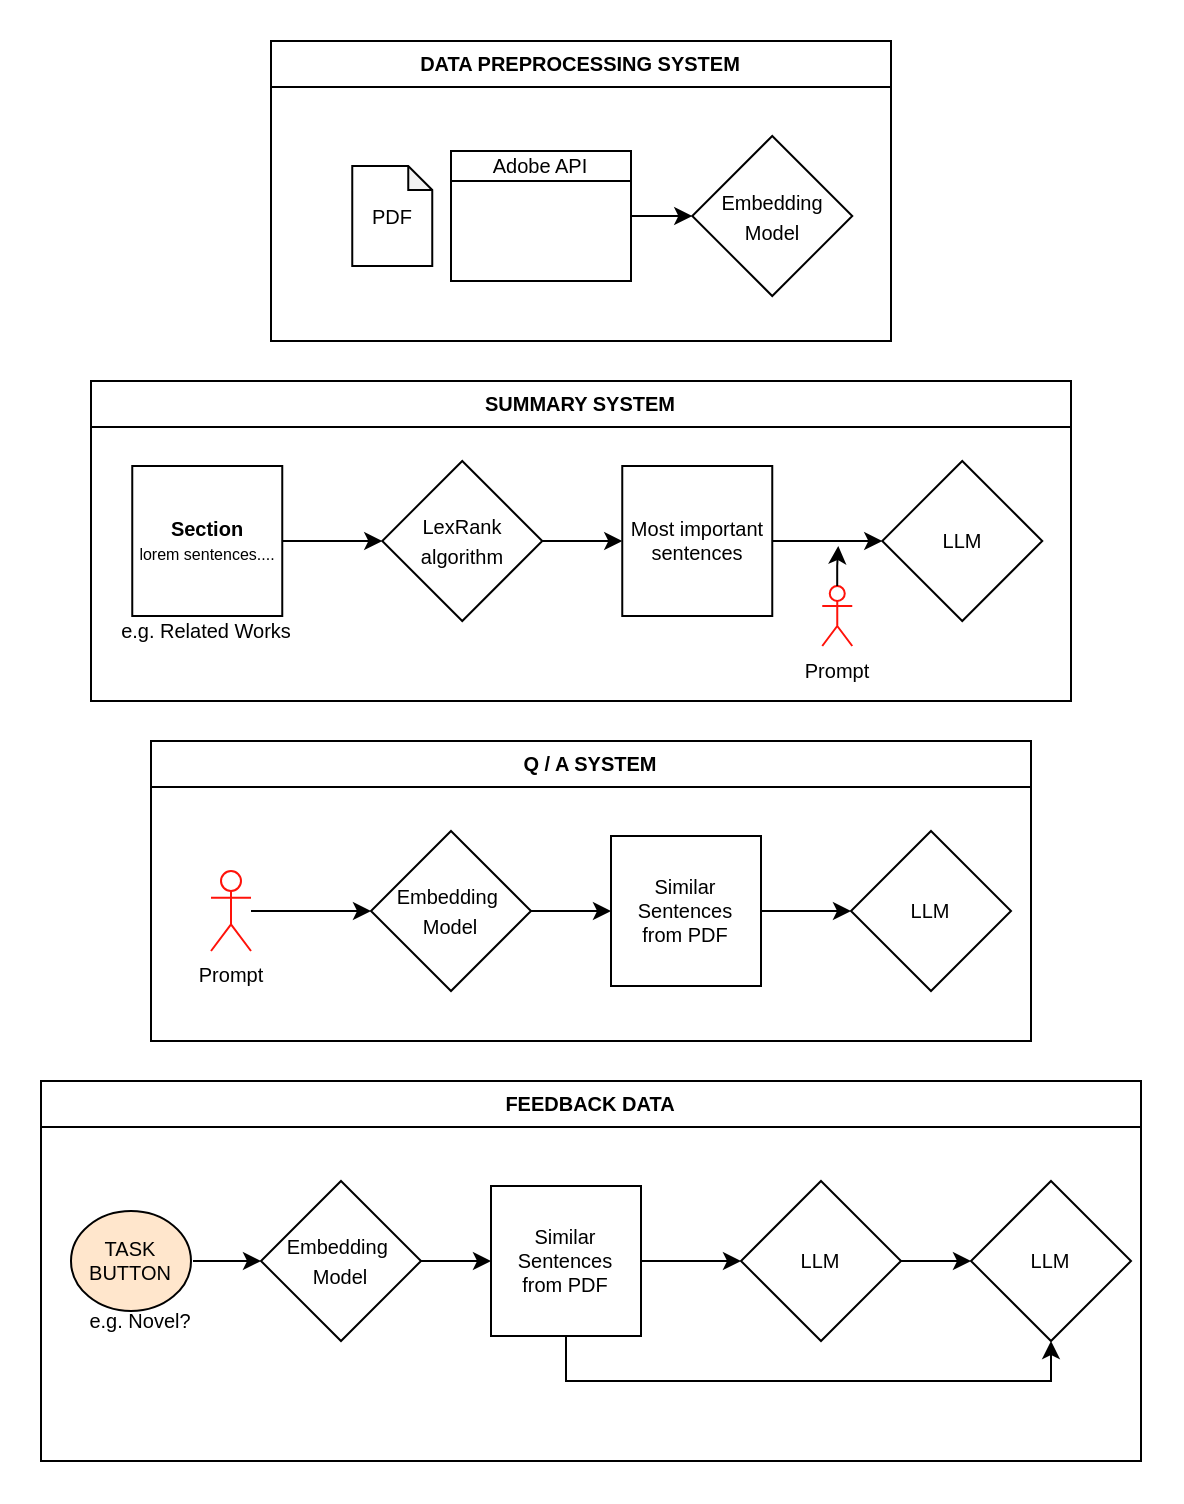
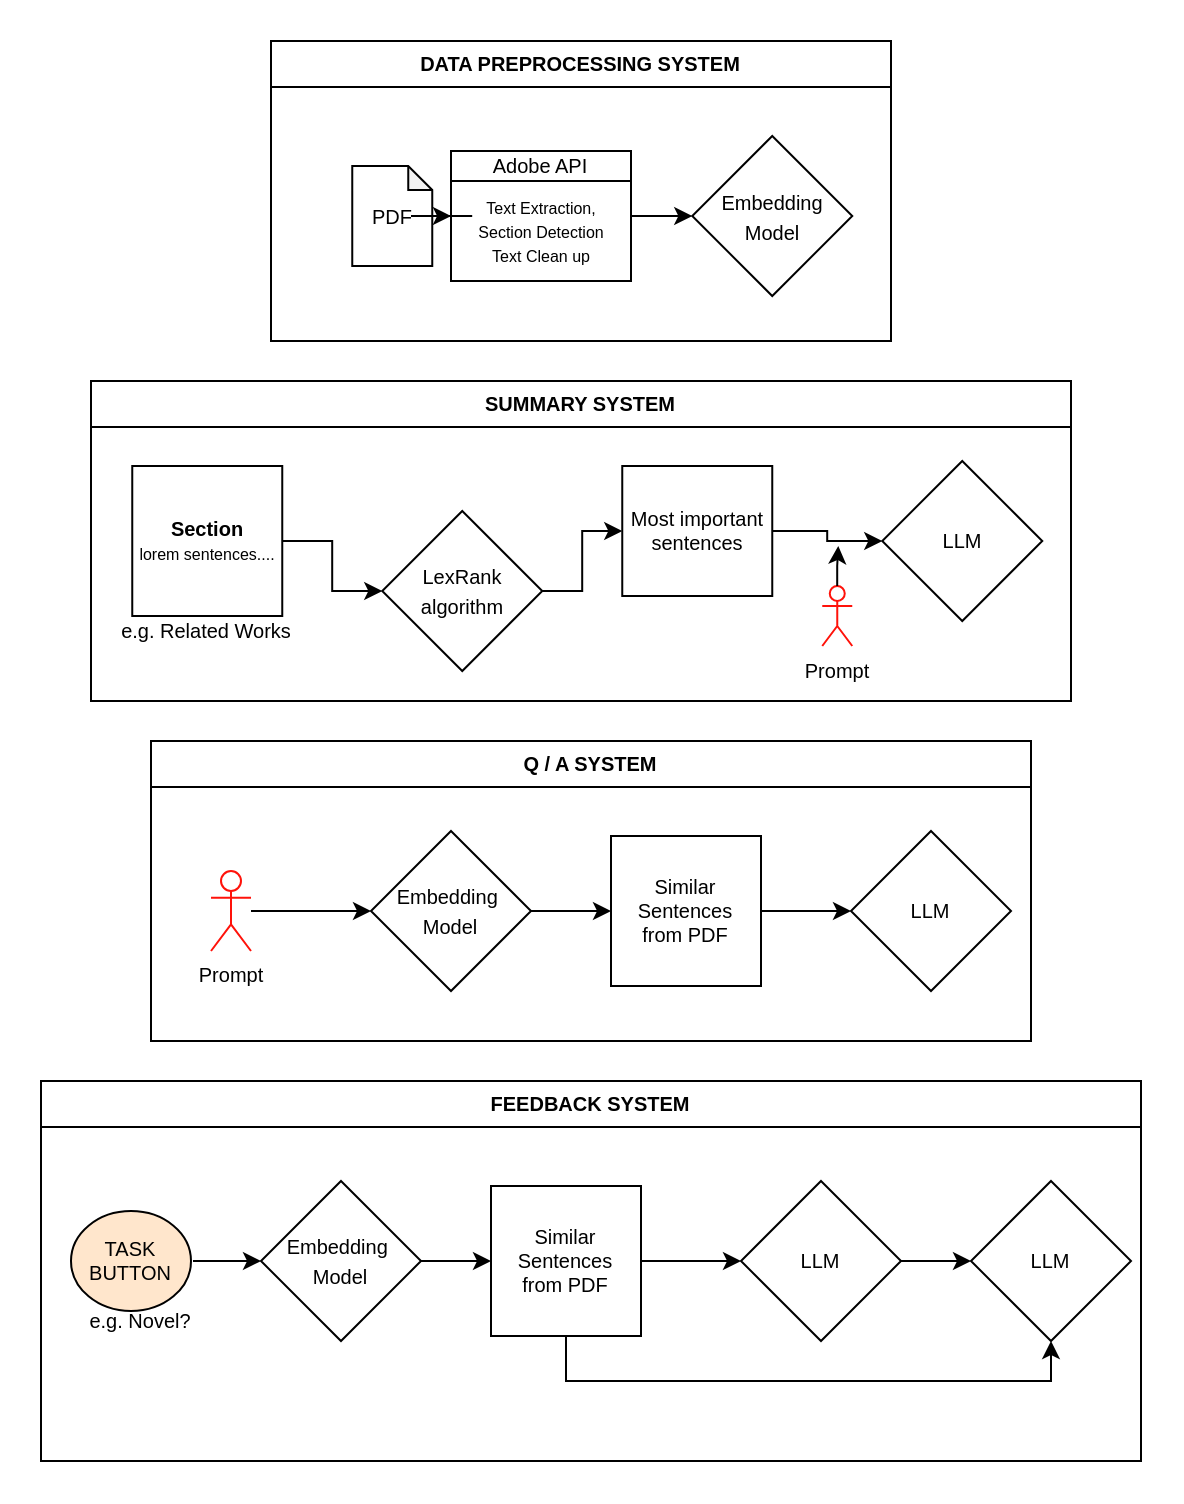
edge "PDF" -> "Adobe API": added
node "Text Extraction, Section Detection Text Clean up": added
node "LexRank algorithm": moved (462, 541) -> (462, 591)
node "Most important sentences": size 150x150 -> 150x130
node "FEEDBACK DATA": label "FEEDBACK DATA" -> "FEEDBACK SYSTEM"
